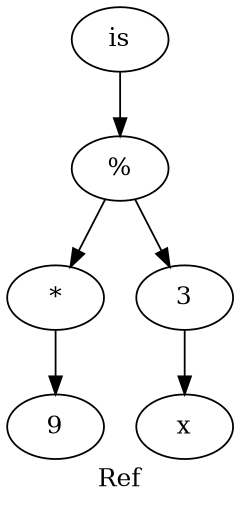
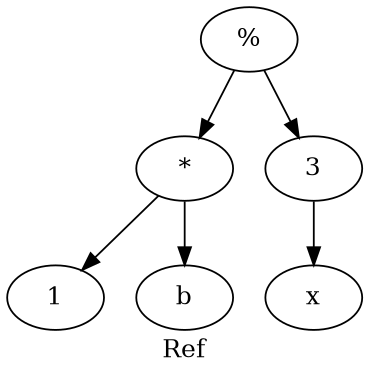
node "is": removed
node "b": added
node "9": label "9" -> "1"
